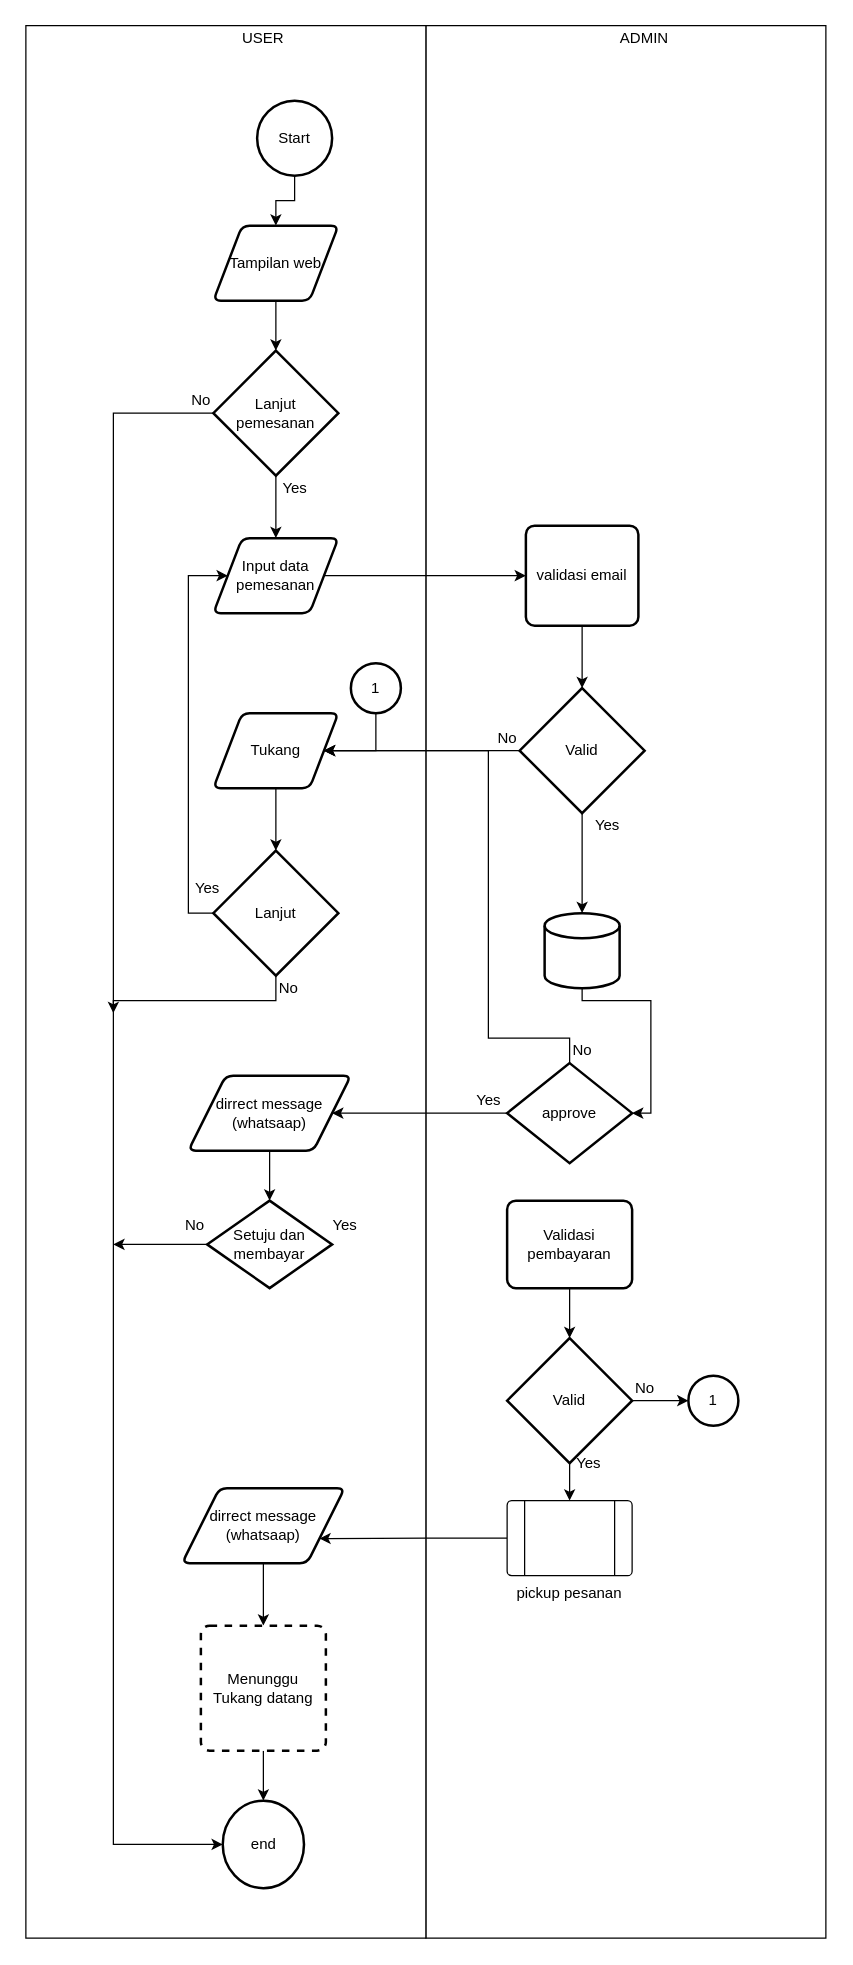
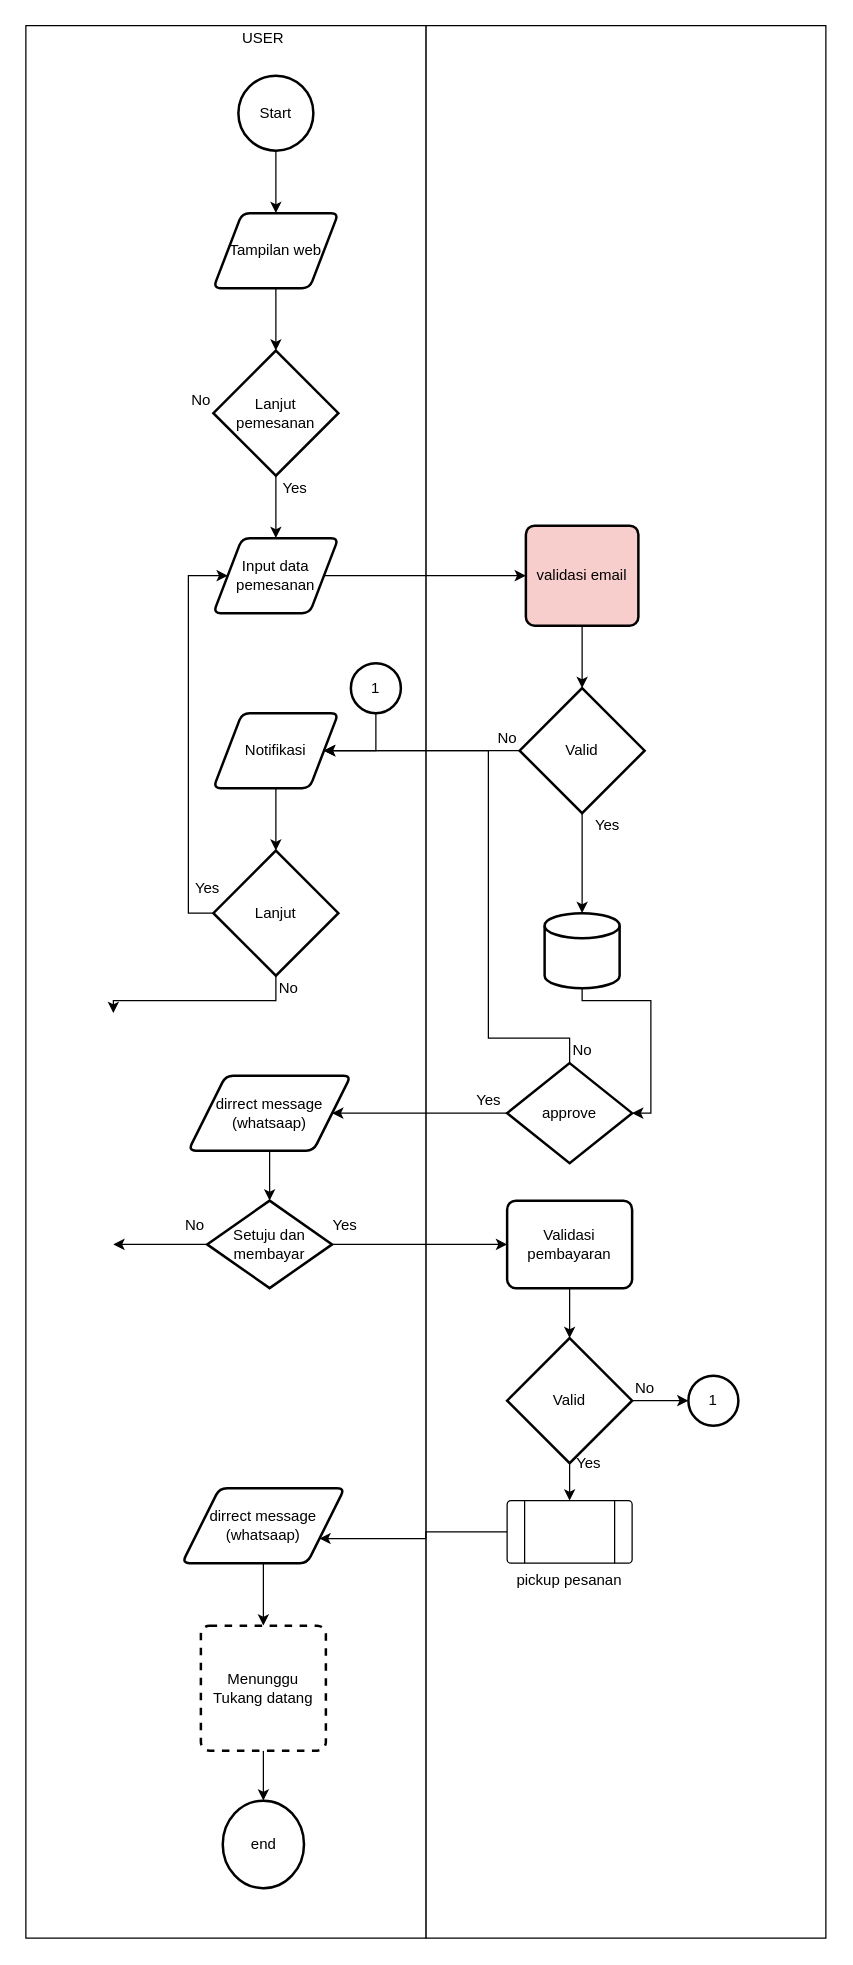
node "ADMIN": removed
node "Start": moved (294, 138) -> (276, 113)
node "Tampilan web": moved (276, 263) -> (276, 251)
node "validasi email": fillcolor #ffffff -> #f8cecc
node "Tukang": label "Tukang" -> "Notifikasi"
edge "Setuju dan membayar" -> "Validasi pembayaran": added
edge "Lanjut pemesanan" -> "end": removed
node "pickup pesanan": size 125x75 -> 125x63
